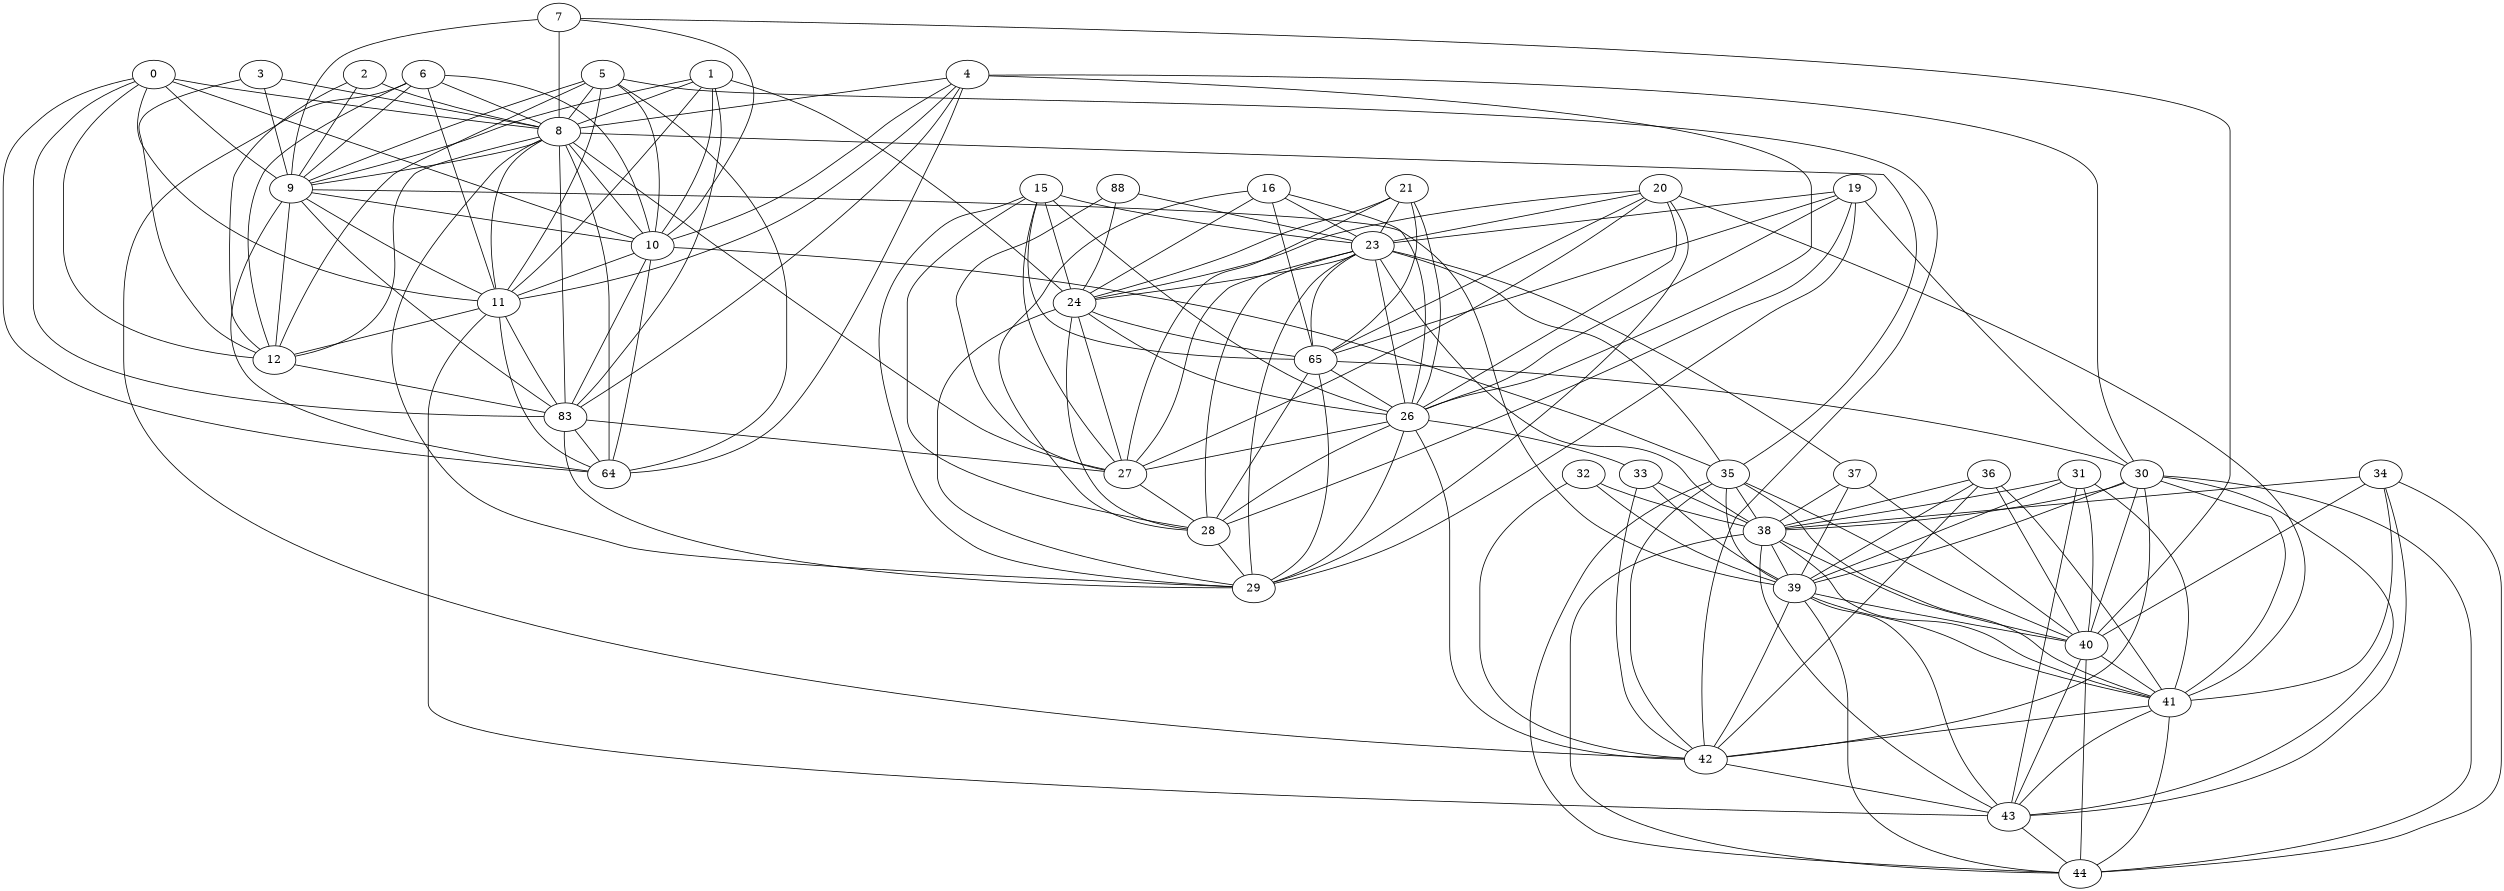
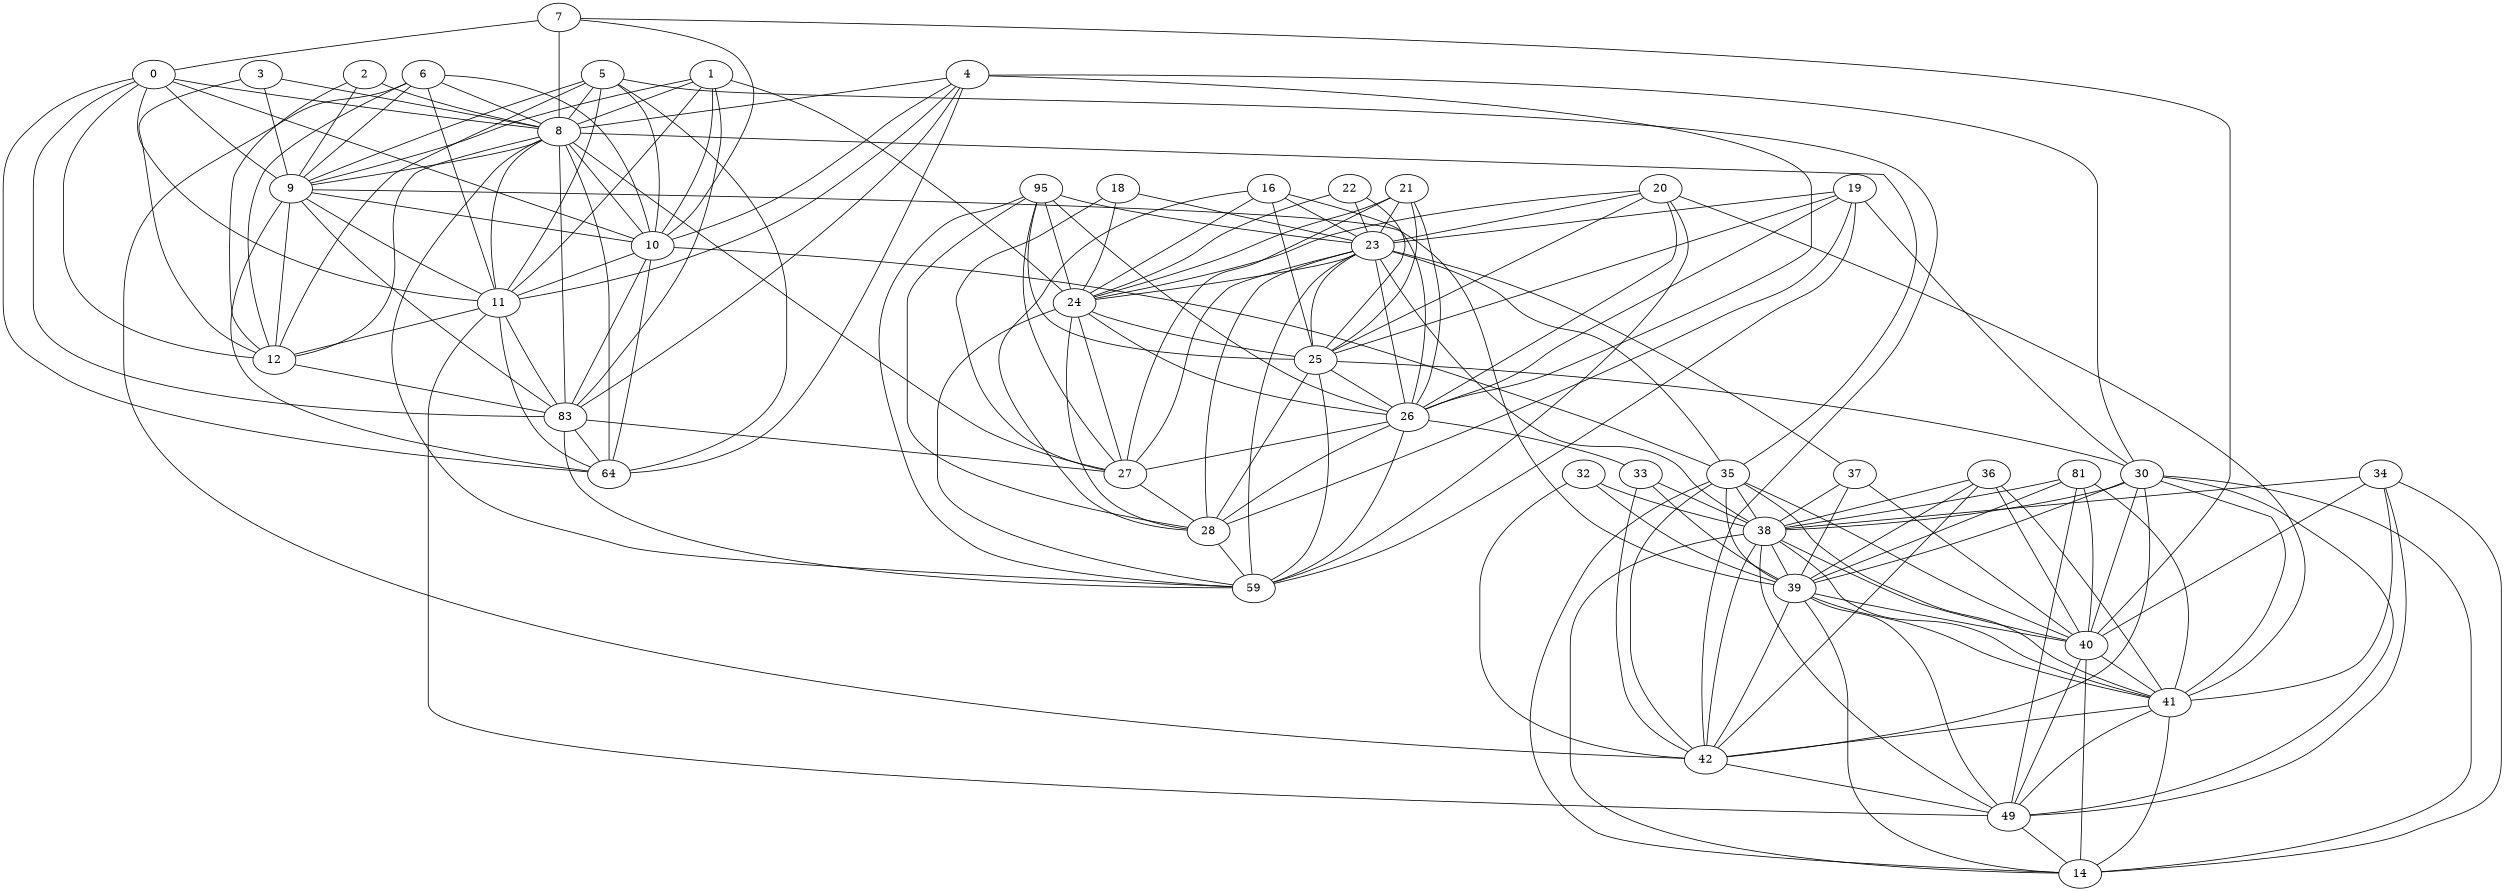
edge "7" -- "9": now "7" -- "0"
node "15": label "15" -> "95"
node "88": label "88" -> "18"
node "22": added
edge "20" -- "27": removed
node "65": label "65" -> "25"
node "31": label "31" -> "81"
node "29": label "29" -> "59"
edge "26" -- "42": now "38" -- "42"
node "43": label "43" -> "49"
node "44": label "44" -> "14"
